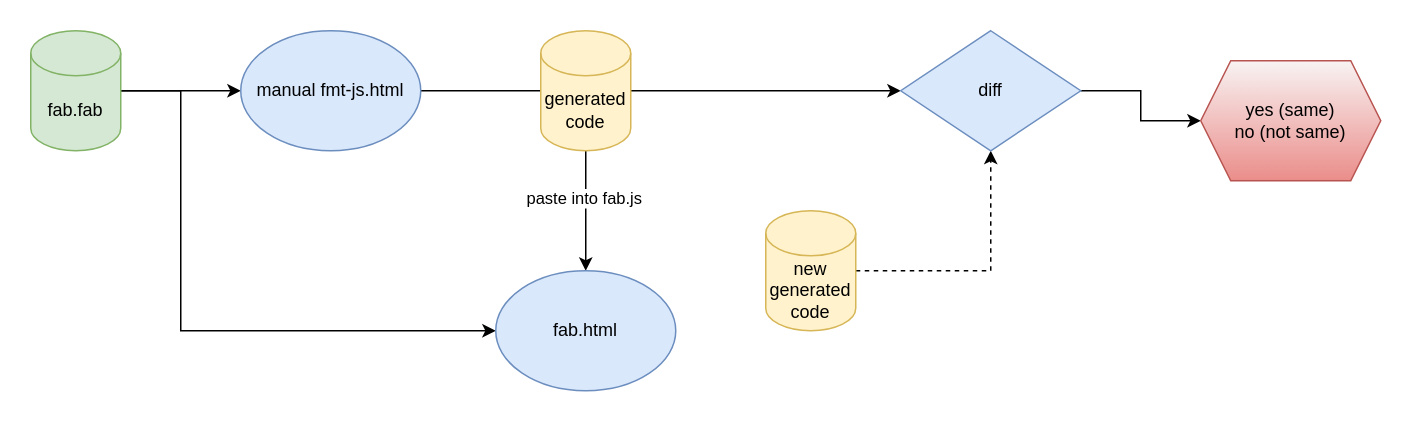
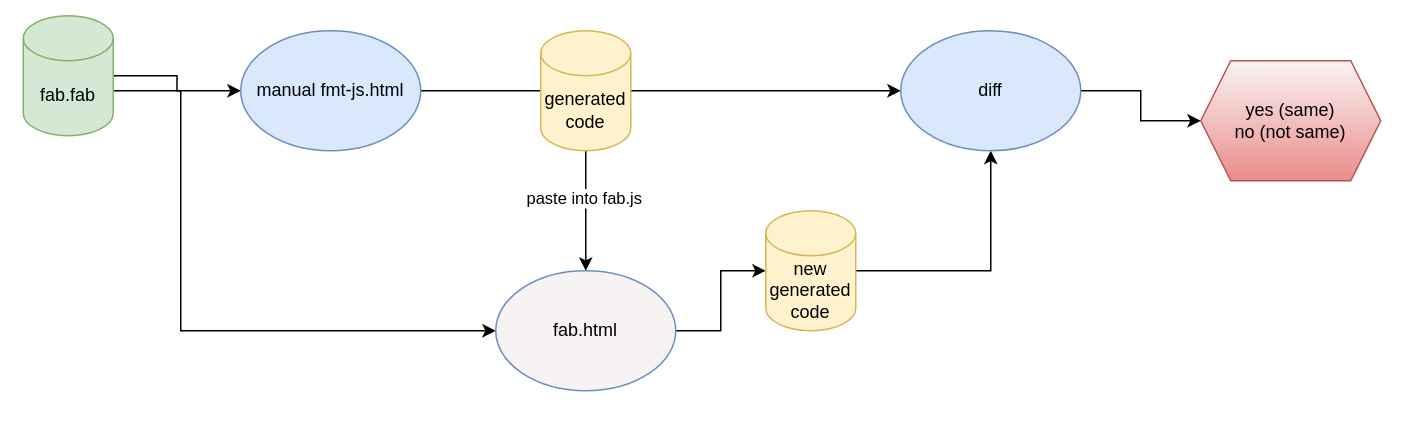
node "fab.fab": moved (76, 91) -> (68, 76)
node "diff": shape diamond -> ellipse
edge "new generated code" -> "diff": style dashed -> solid
edge "fab.html" -> "new generated code": added
node "fab.html": fillcolor #dae8fc -> #f8f3f3
